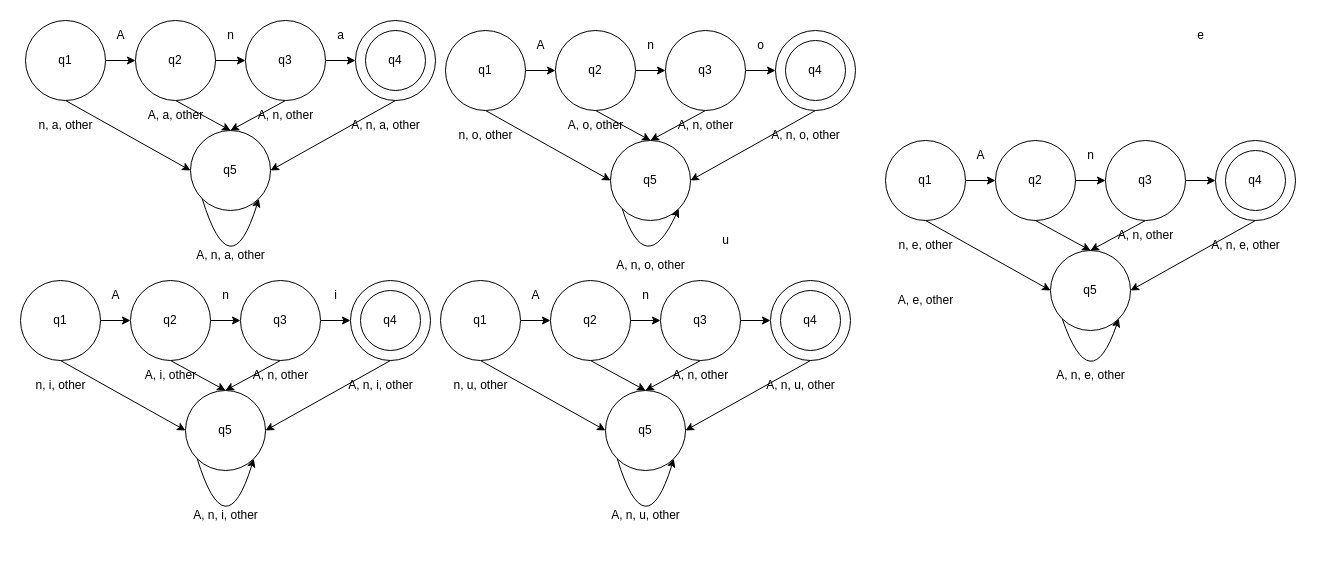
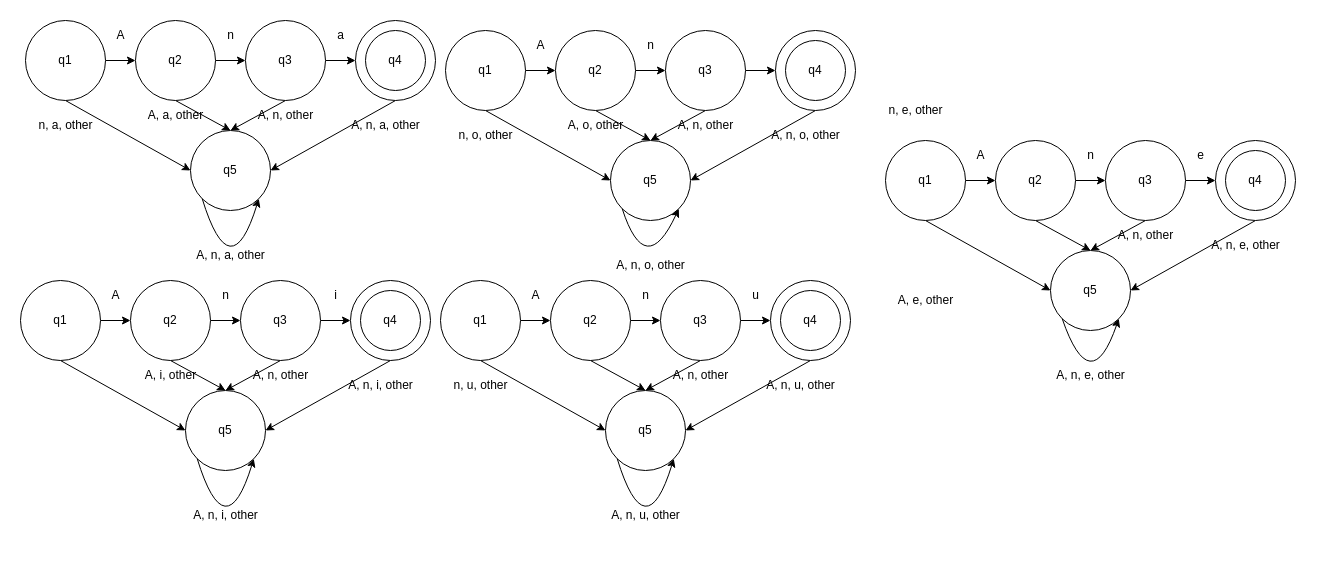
node "e": moved (1201, 36) -> (1201, 156)
node "o": removed
node "u": moved (726, 241) -> (756, 296)
node "n, e, other": moved (926, 246) -> (916, 111)
node "n, i, other": removed
